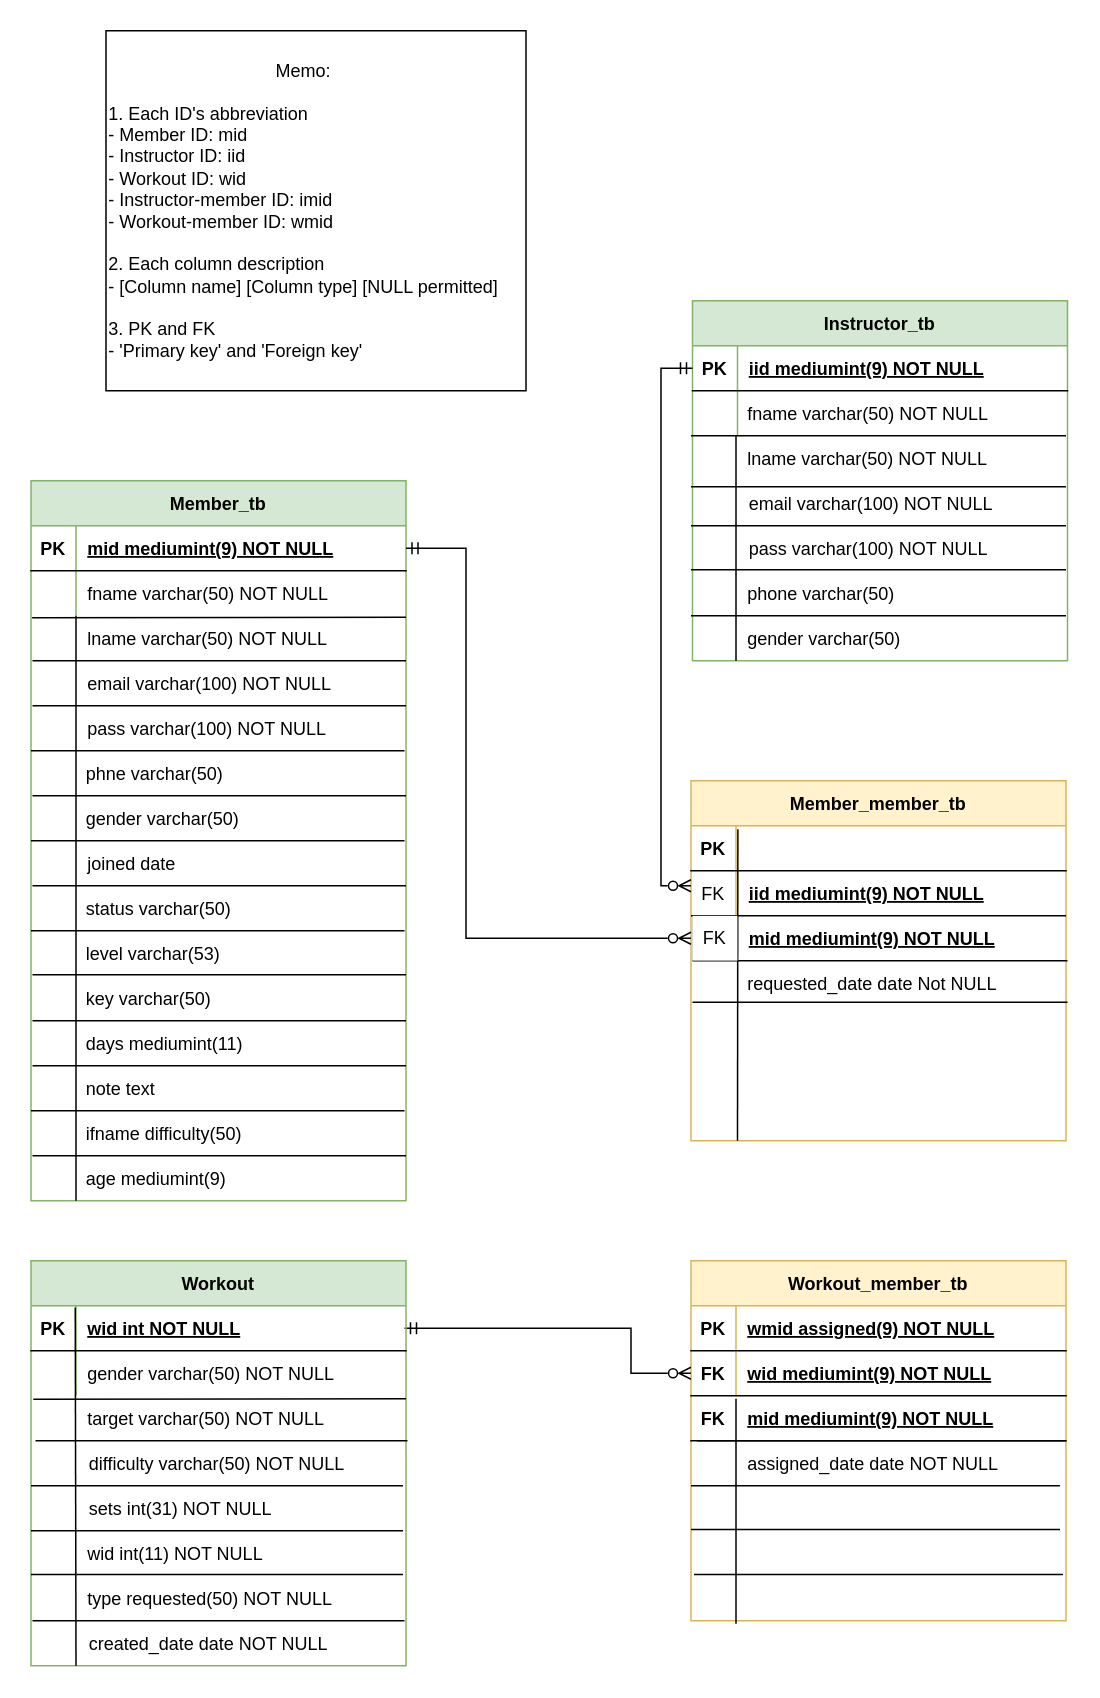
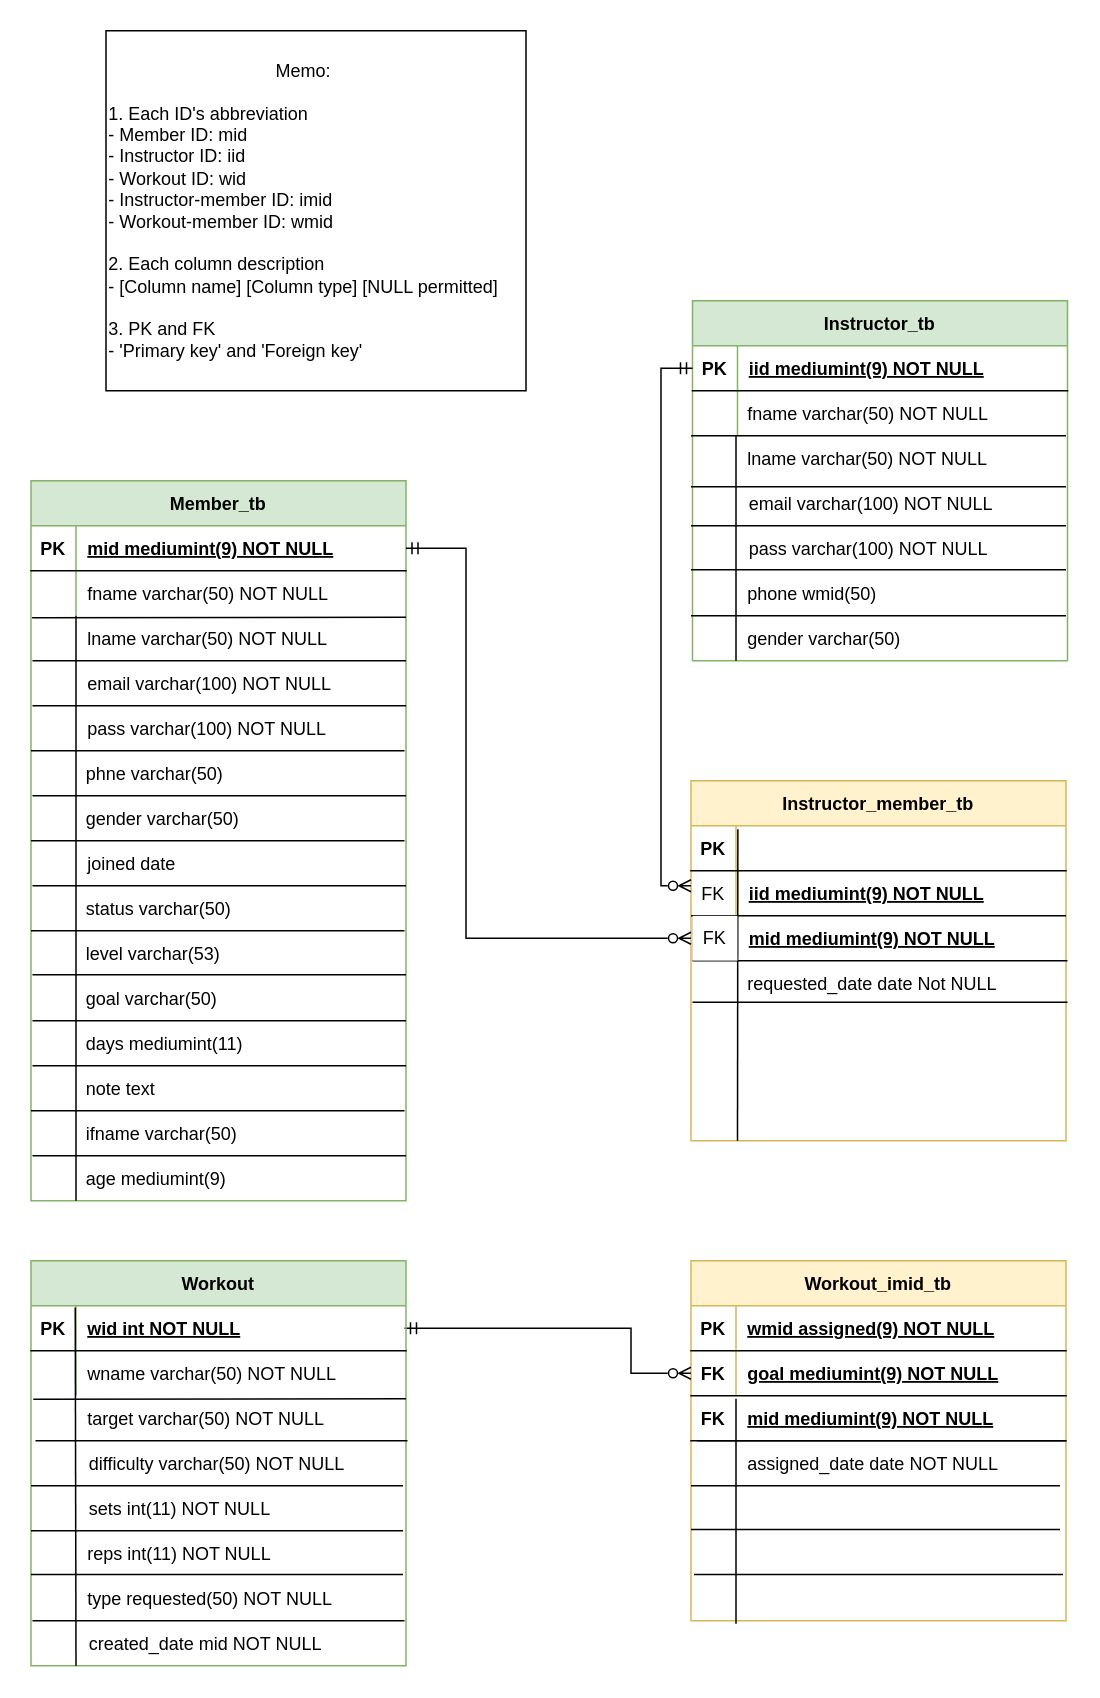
node "phone varchar(50)": label "phone varchar(50)" -> "phone wmid(50)"
node "Member_member_tb": label "Member_member_tb" -> "Instructor_member_tb"
node "key varchar(50)": label "key varchar(50)" -> "goal varchar(50)"
node "ifname difficulty(50)": label "ifname difficulty(50)" -> "ifname varchar(50)"
node "Workout_member_tb": label "Workout_member_tb" -> "Workout_imid_tb"
node "gender varchar(50) NOT NULL": label "gender varchar(50) NOT NULL" -> "wname varchar(50) NOT NULL"
node "wid mediumint(9) NOT NULL": label "wid mediumint(9) NOT NULL" -> "goal mediumint(9) NOT NULL"
node "sets int(31) NOT NULL": label "sets int(31) NOT NULL" -> "sets int(11) NOT NULL"
node "wid int(11) NOT NULL": label "wid int(11) NOT NULL" -> "reps int(11) NOT NULL"
node "created_date date NOT NULL": label "created_date date NOT NULL" -> "created_date mid NOT NULL"
